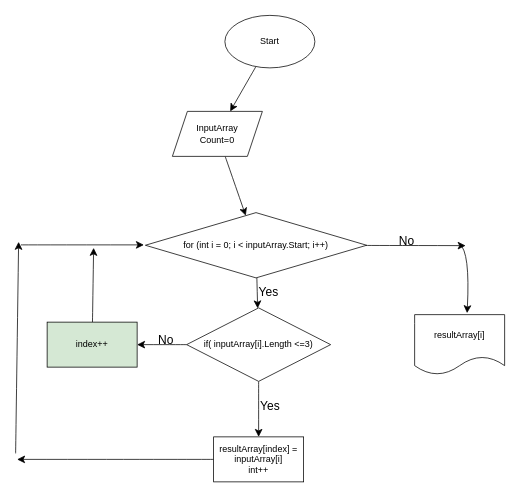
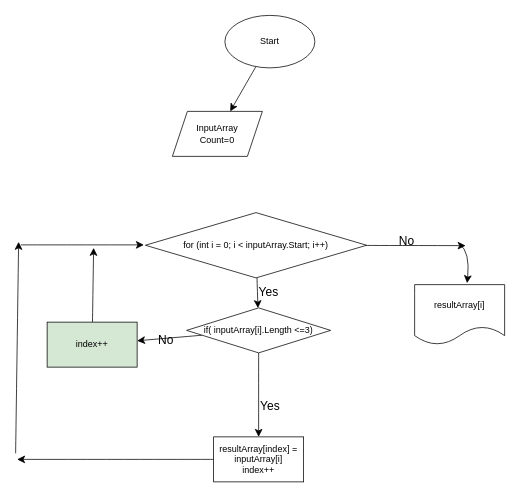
edge "InputArray Count=0" -> "for (int i = 0; i < inputArray.Start; i++)": removed
node "if( inputArray[i].Length <=3)": size 144x74 -> 144x45
node "resultArray[i]": moved (459, 345) -> (459, 315)
node "resultArray[index] = inputArray[i] int++": label "resultArray[index] = inputArray[i] int++" -> "resultArray[index] = inputArray[i] index++"
